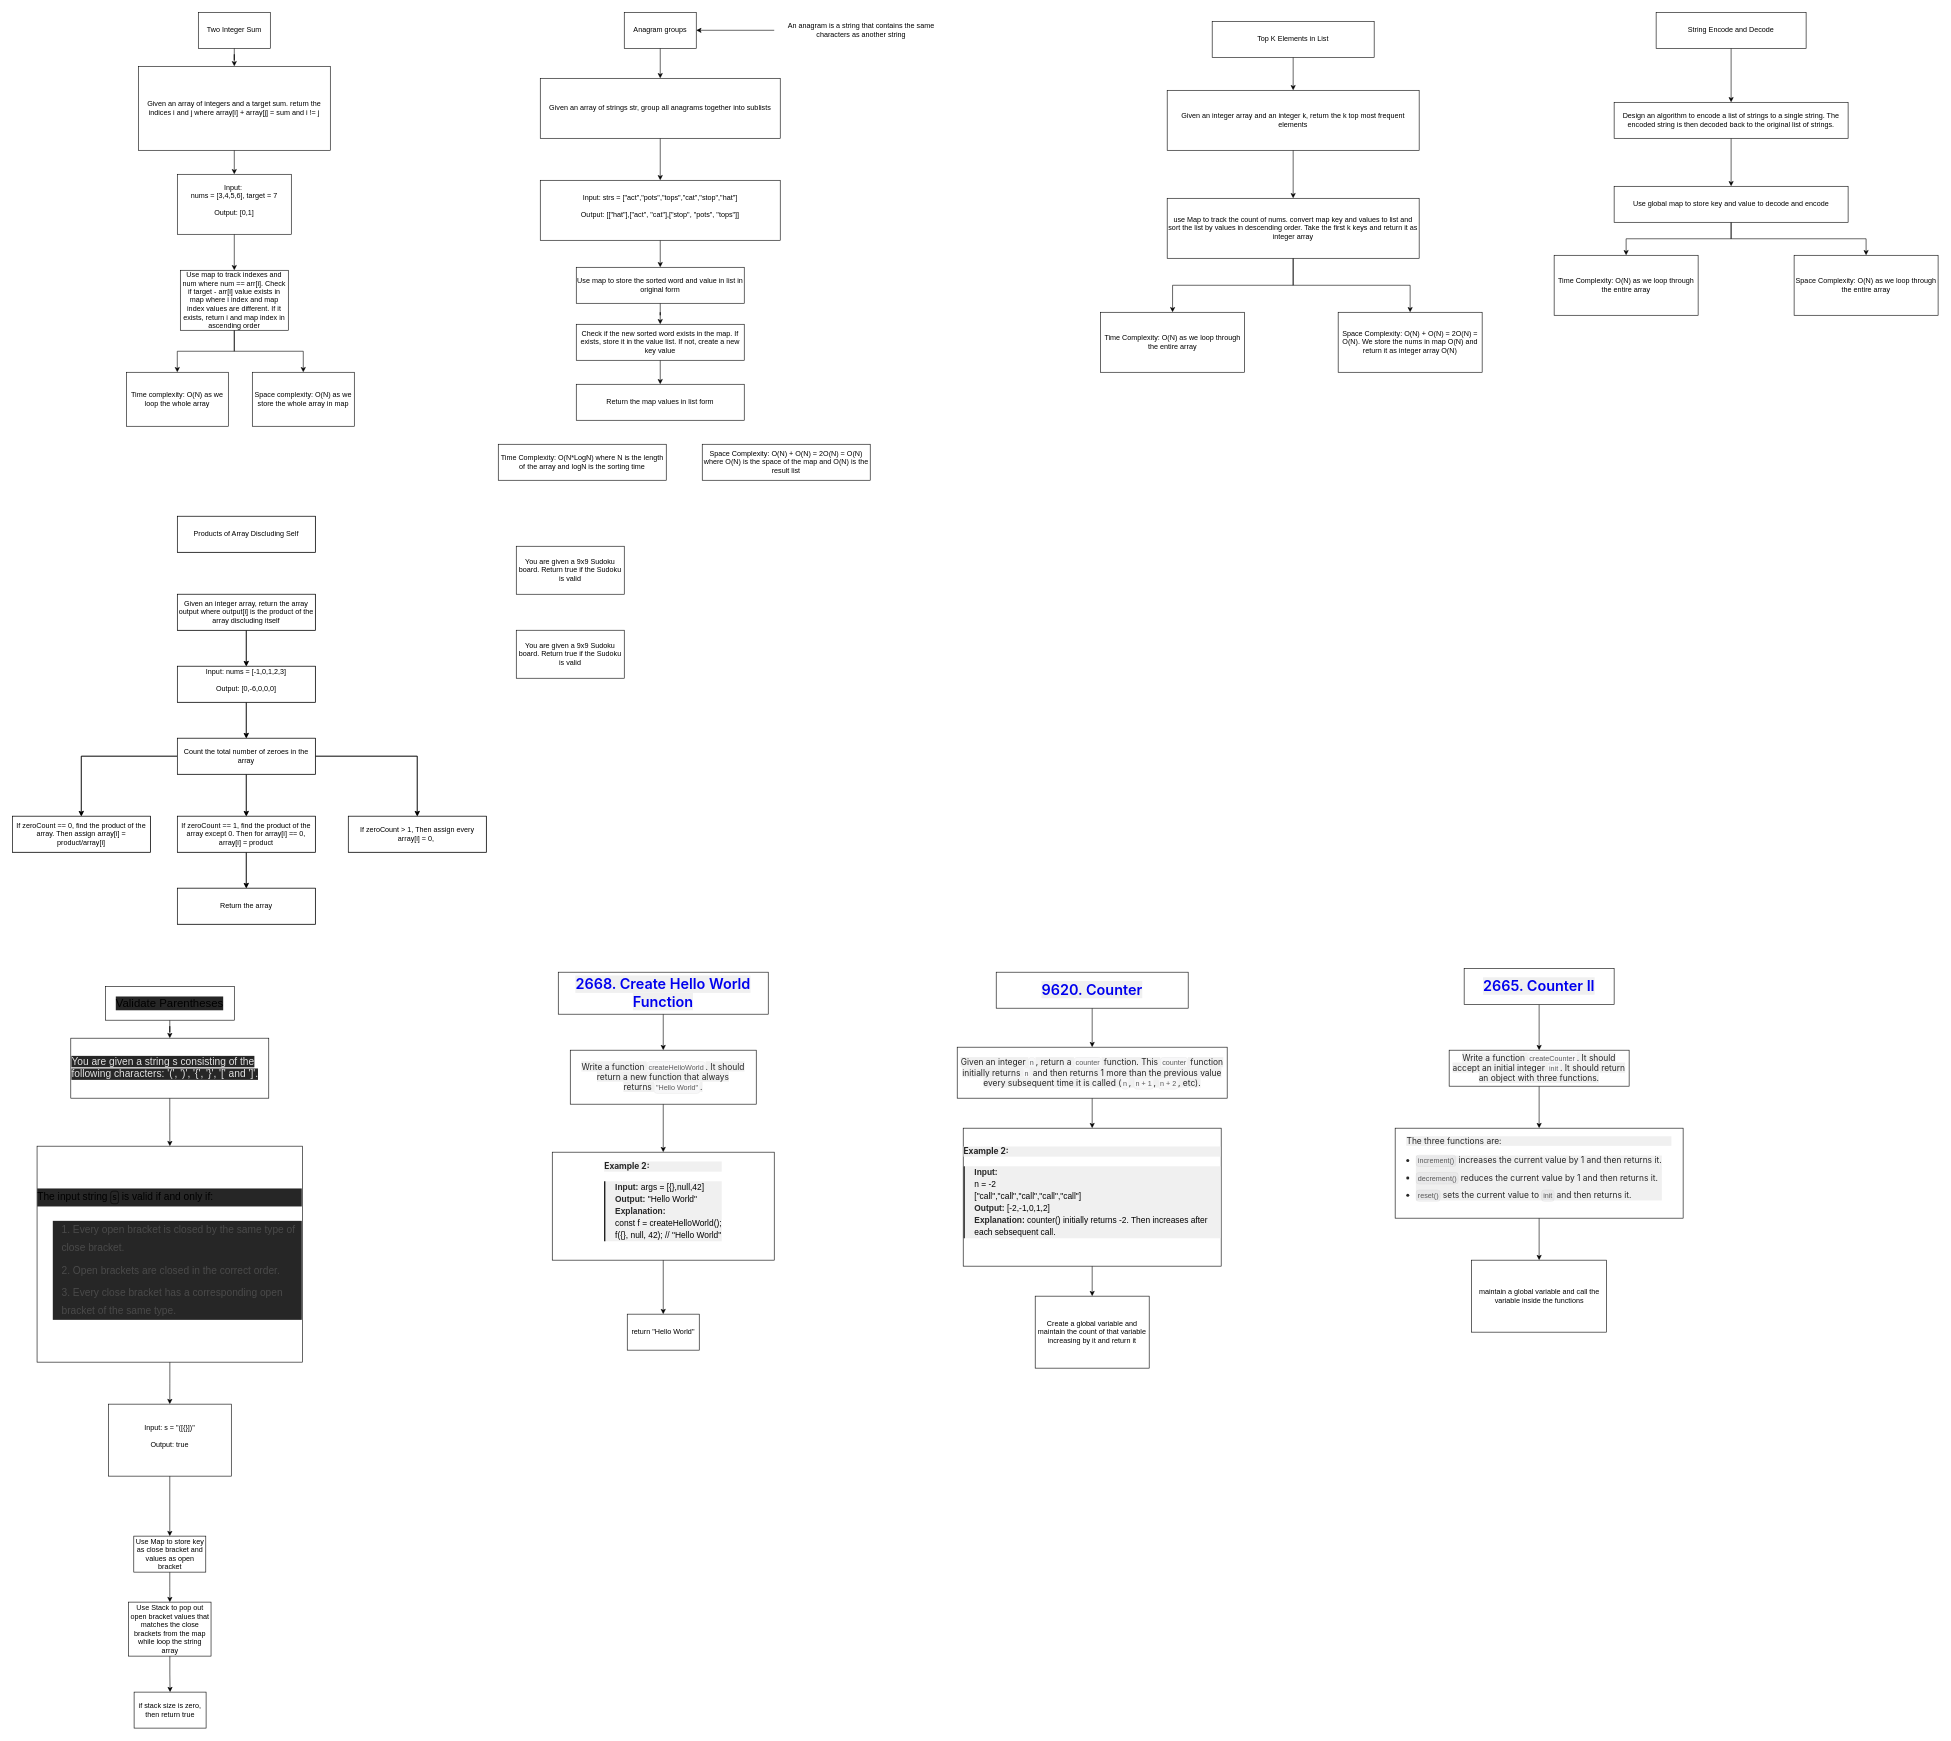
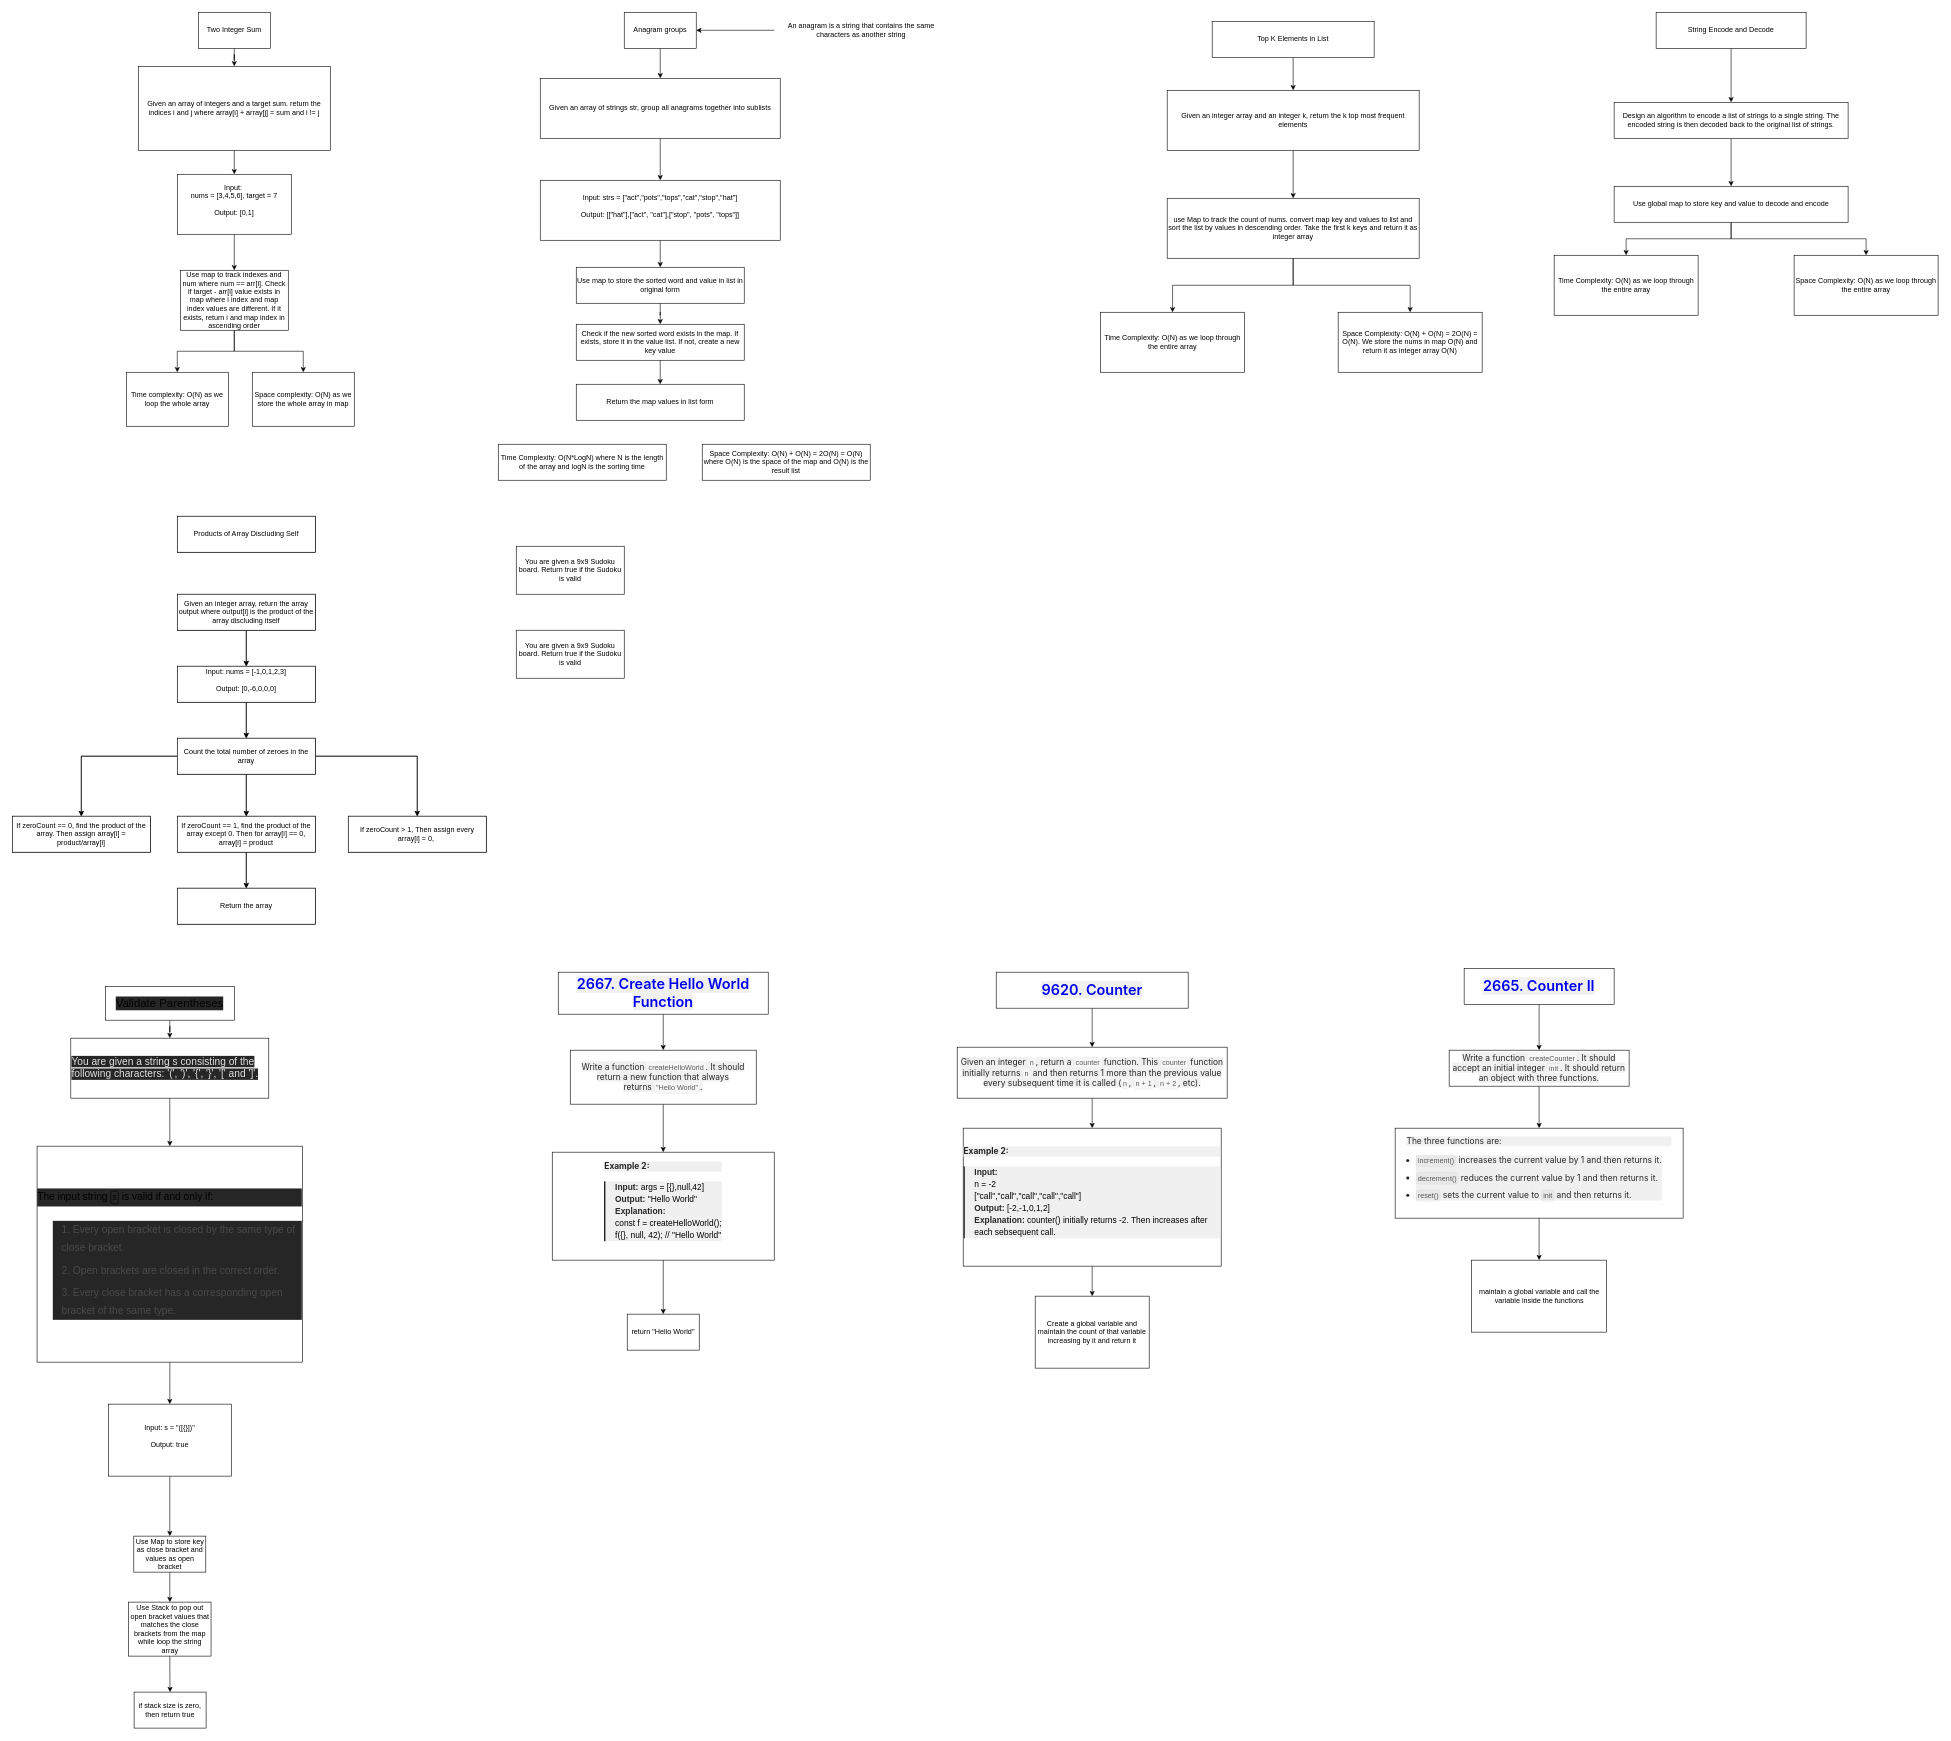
node "2668. Create Hello World Function": label "2668. Create Hello World Function" -> "2667. Create Hello World Function"
